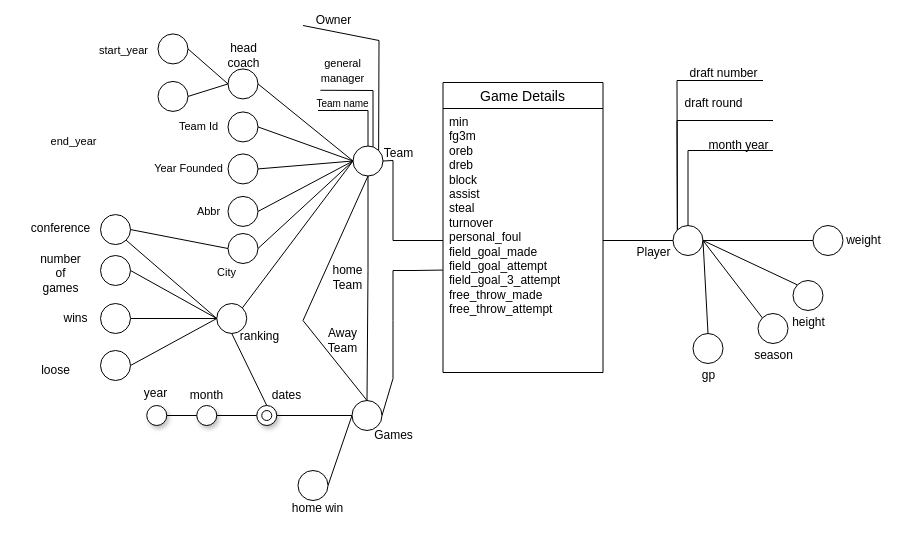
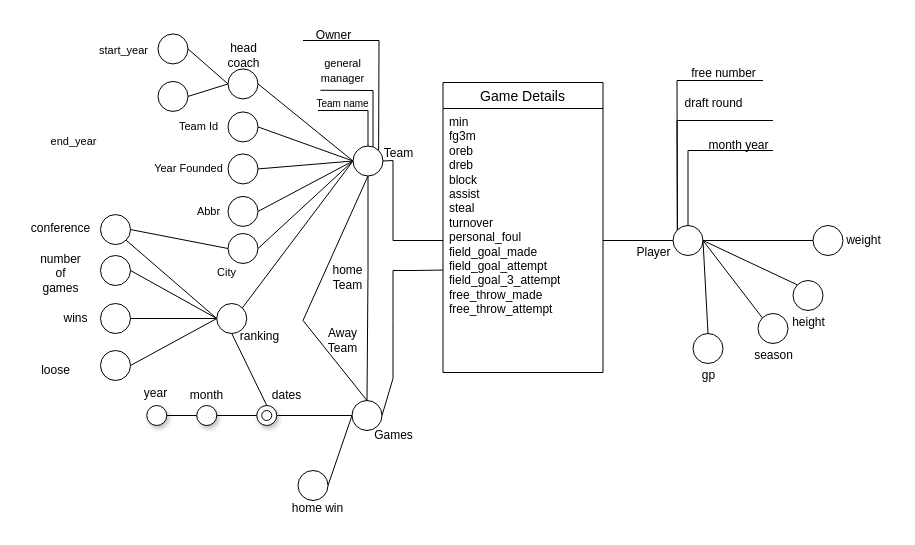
node "Owner": moved (333, 21) -> (333, 36)
node "draft number": label "draft number" -> "free number"
